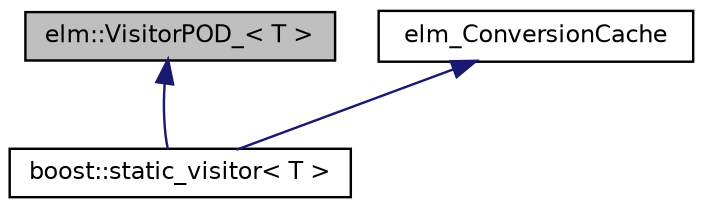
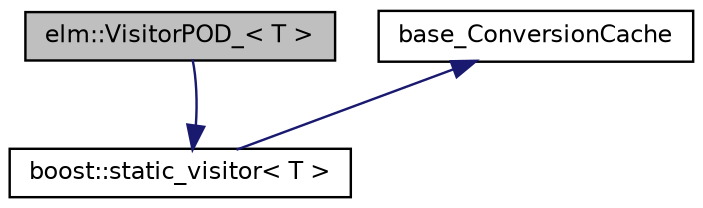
node "elm_ConversionCache": label "elm_ConversionCache" -> "base_ConversionCache"
edge "boost::static_visitor< T >" -> "elm::VisitorPOD_< T >": reversed
